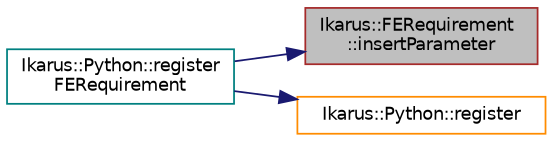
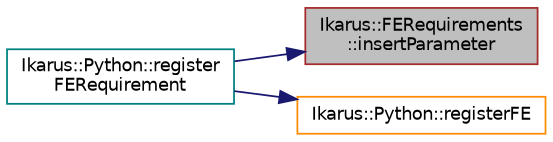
node "Ikarus::FERequirement ::insertParameter": label "Ikarus::FERequirement ::insertParameter" -> "Ikarus::FERequirements ::insertParameter"
node "Ikarus::Python::register": label "Ikarus::Python::register" -> "Ikarus::Python::registerFE"
